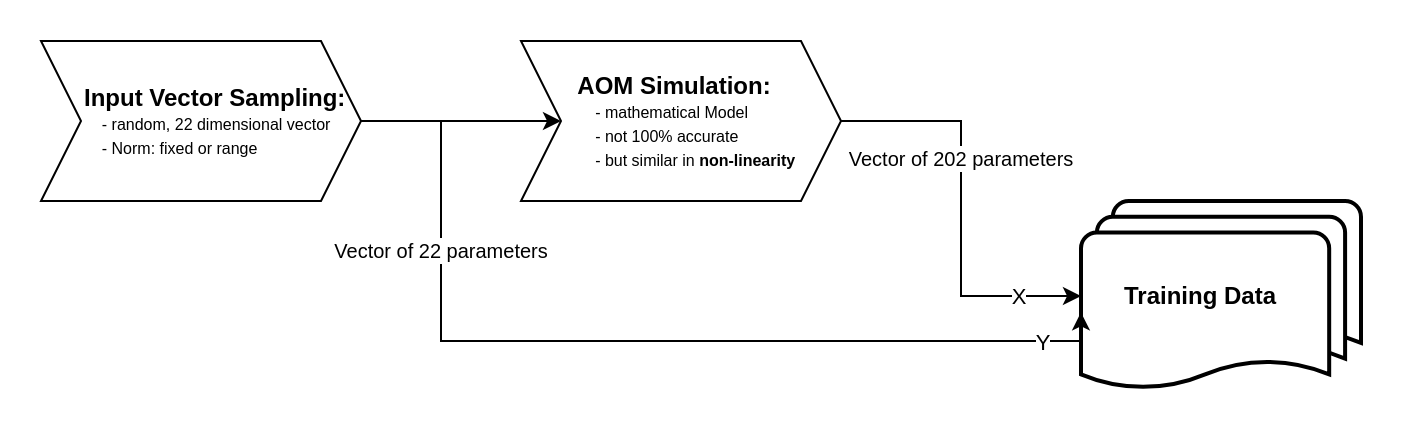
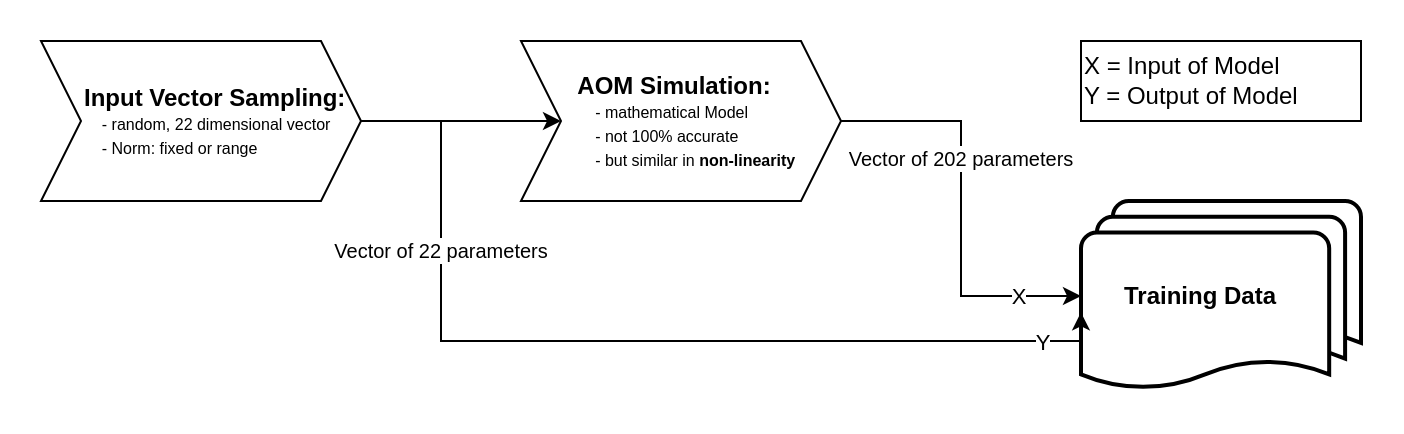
node "X = Input of Model Y = Output of Model": added
